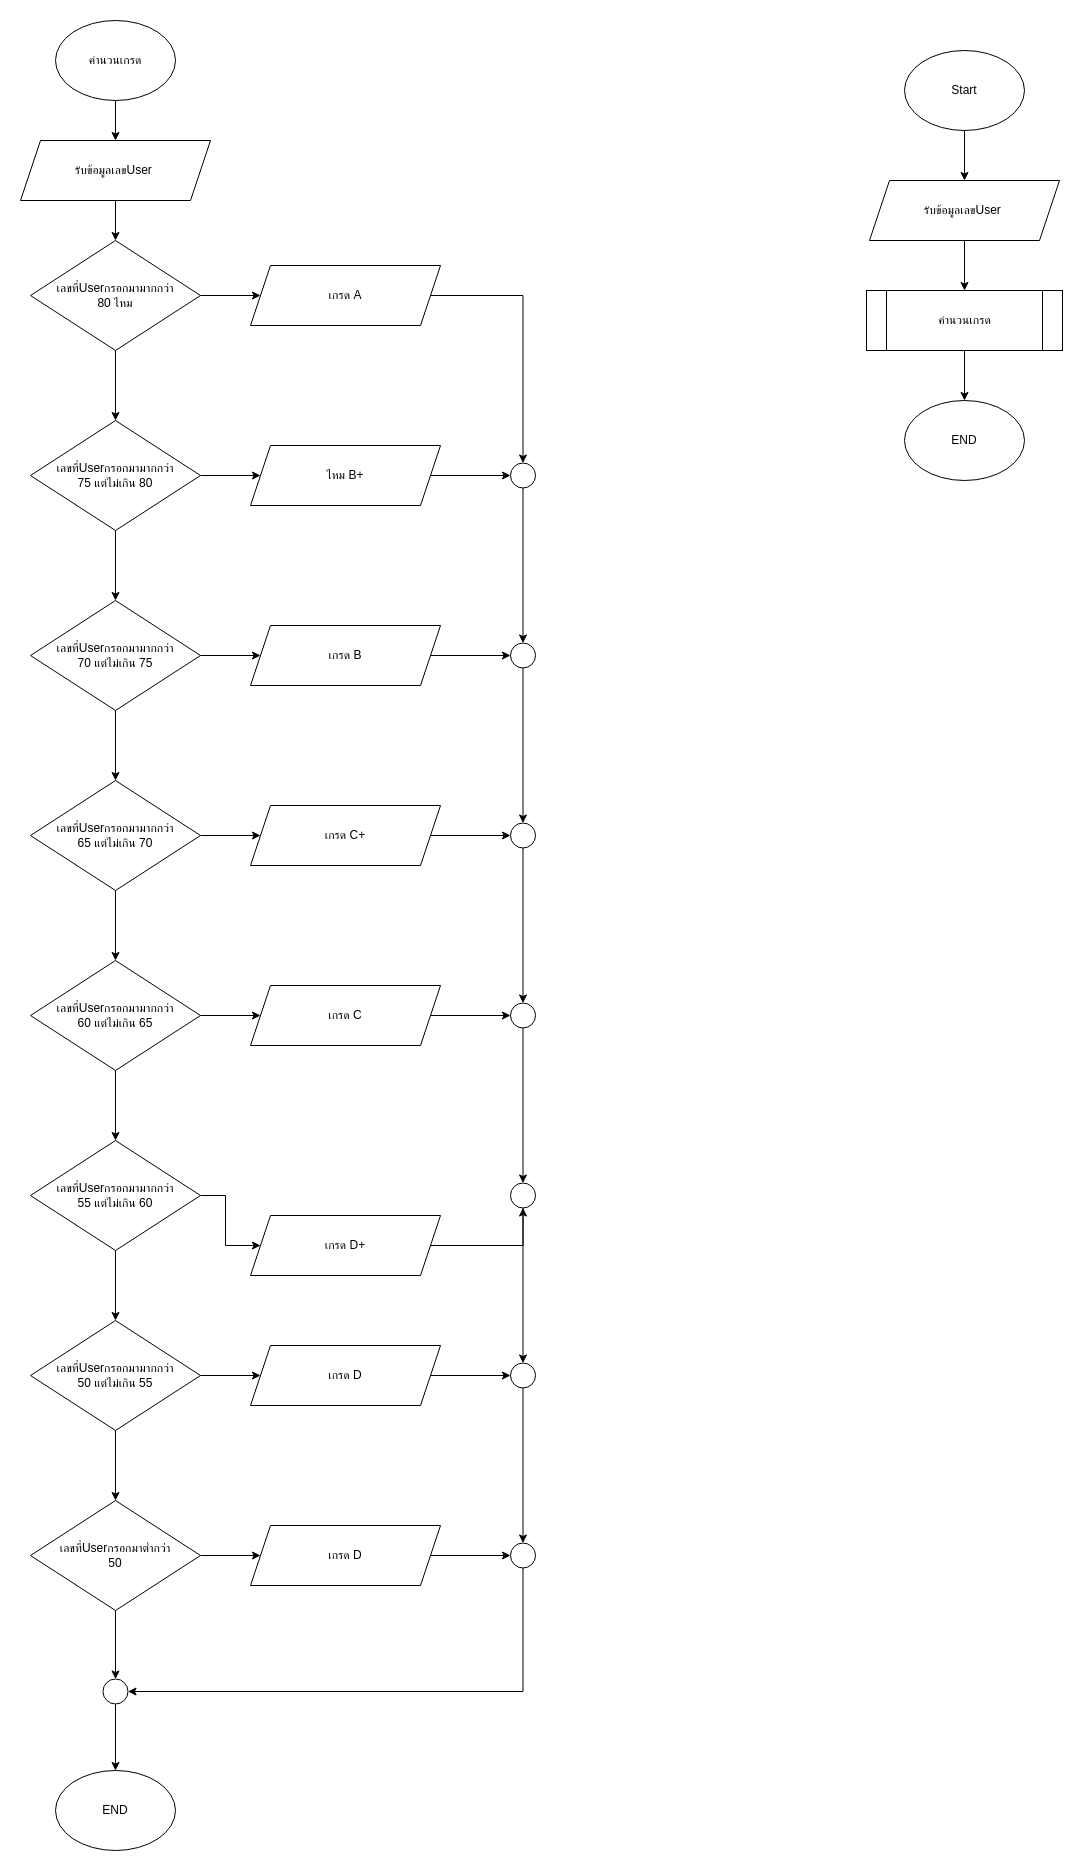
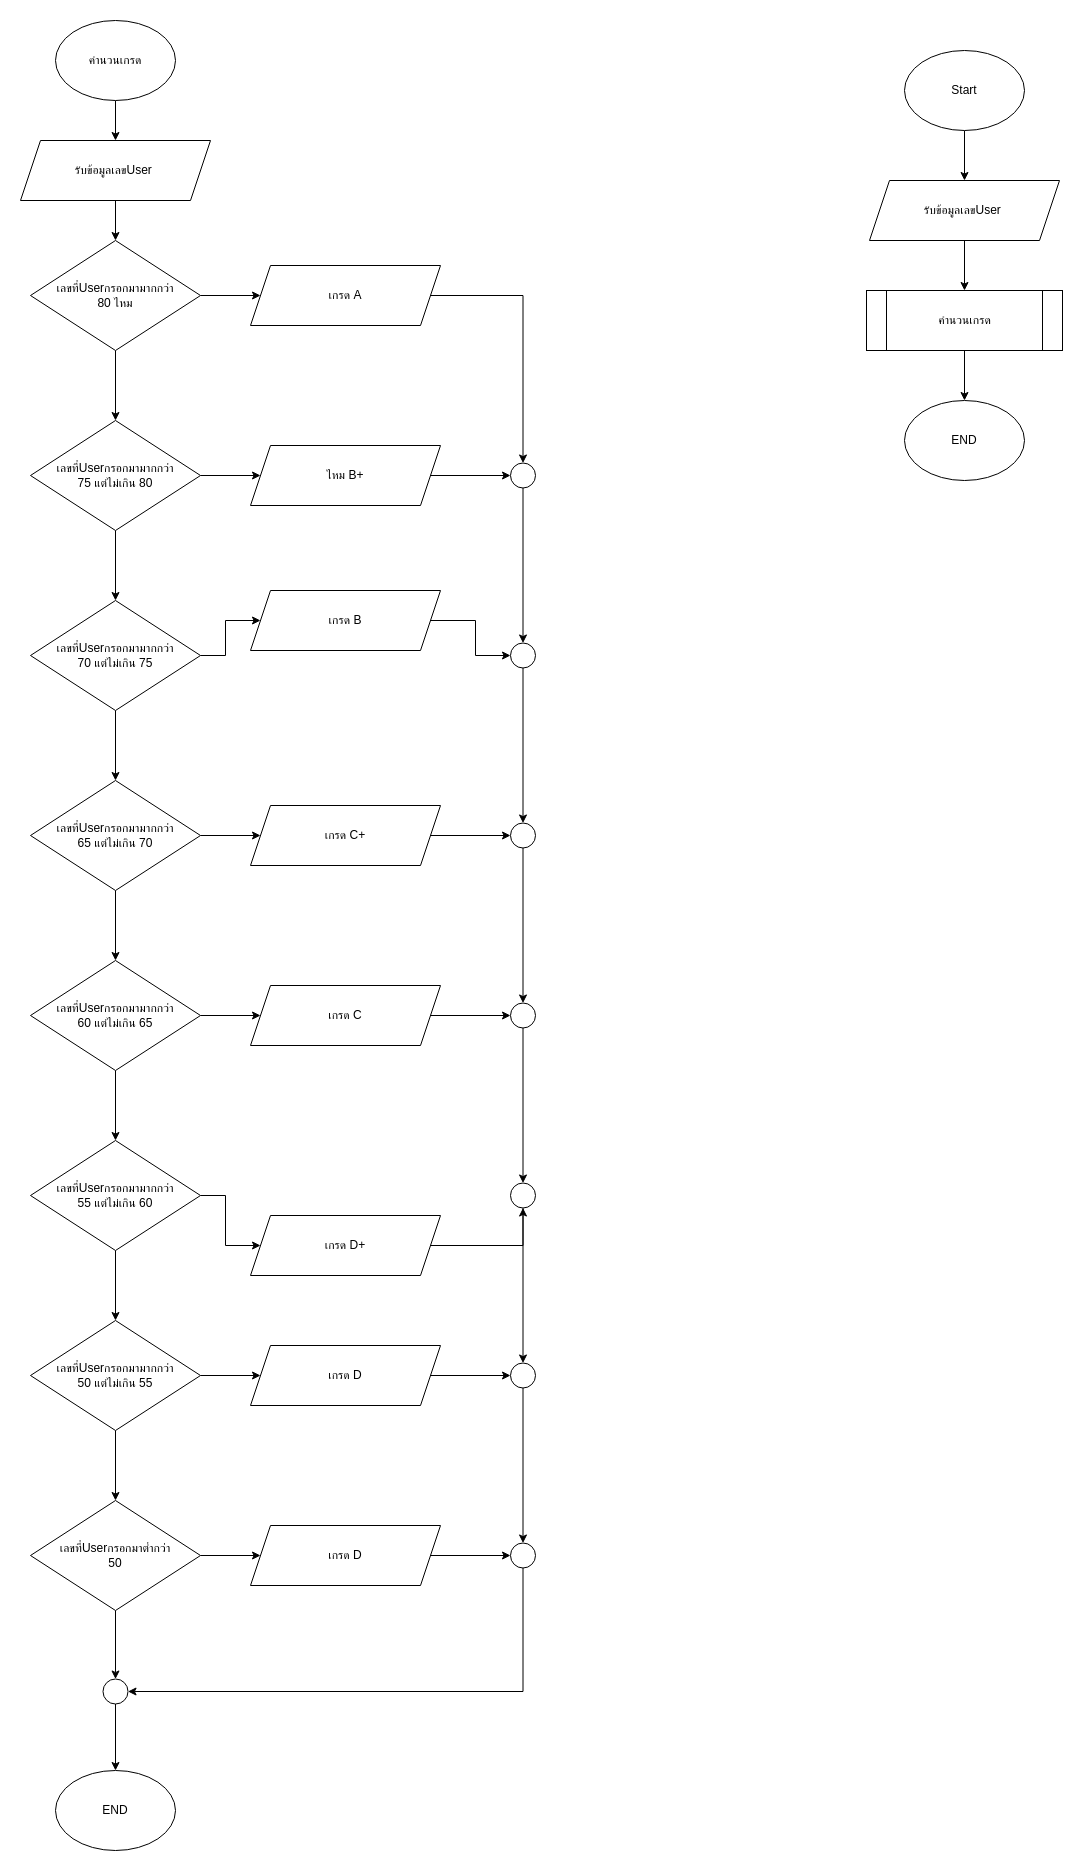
node "เกรด B": moved (346, 656) -> (346, 621)
